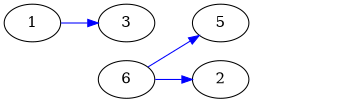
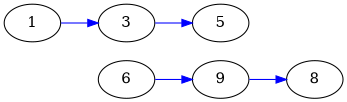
edge "6" -> "5": now "3" -> "5"
node "2": label "2" -> "9"
node "8": added
